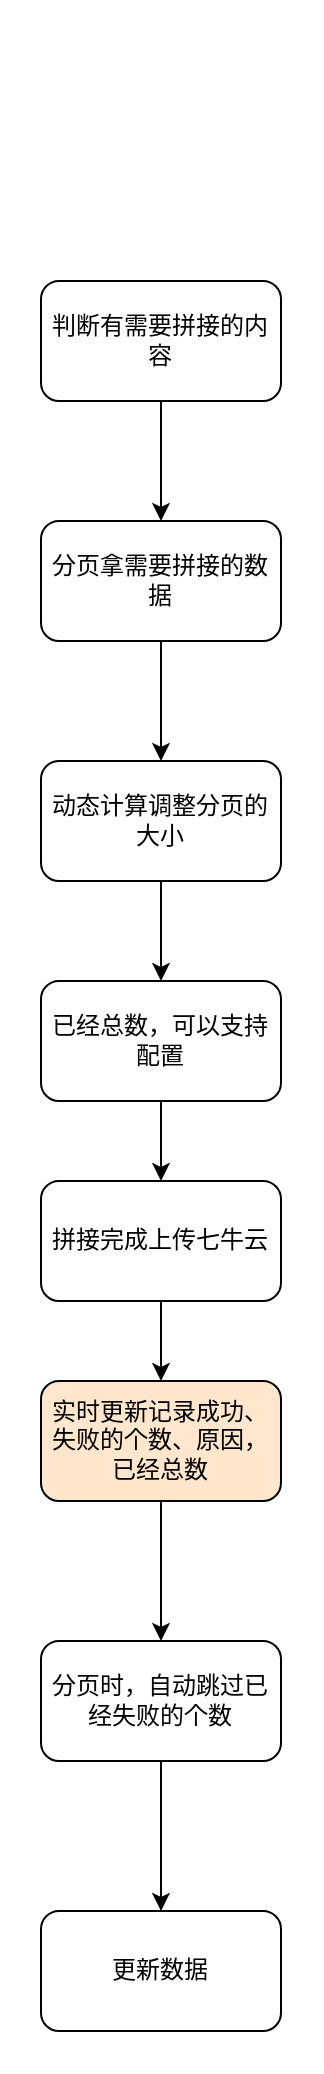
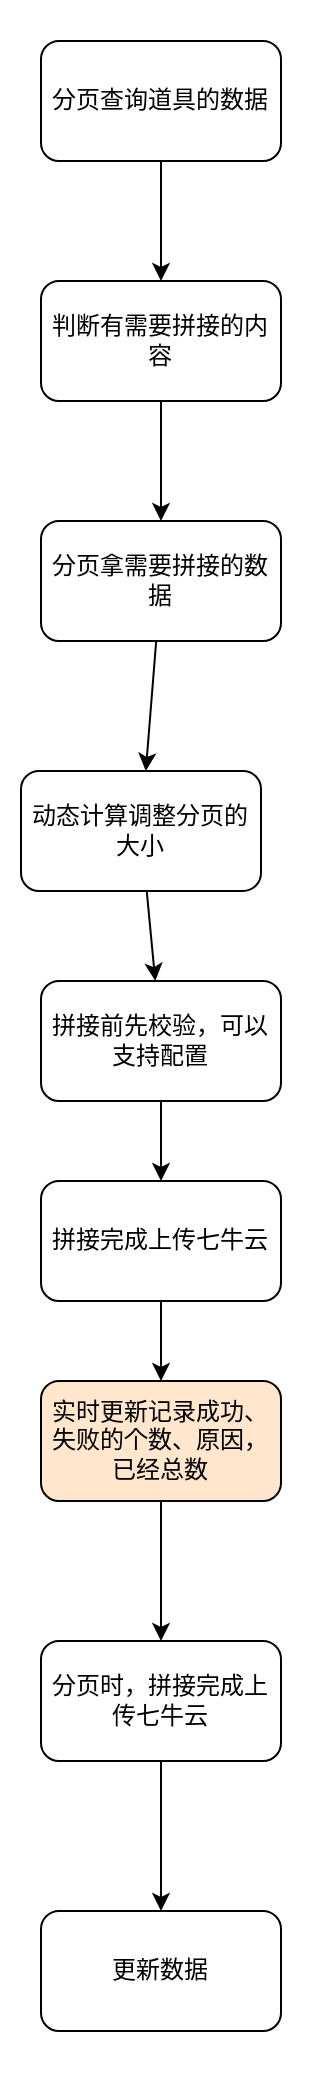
node "分页查询道具的数据": added
edge "分页查询道具的数据" -> "判断有需要拼接的内容": added
node "动态计算调整分页的大小": moved (161, 821) -> (141, 831)
node "已经总数，可以支持配置": label "已经总数，可以支持配置" -> "拼接前先校验，可以支持配置"
node "分页时，自动跳过已经失败的个数": label "分页时，自动跳过已经失败的个数" -> "分页时，拼接完成上传七牛云"
